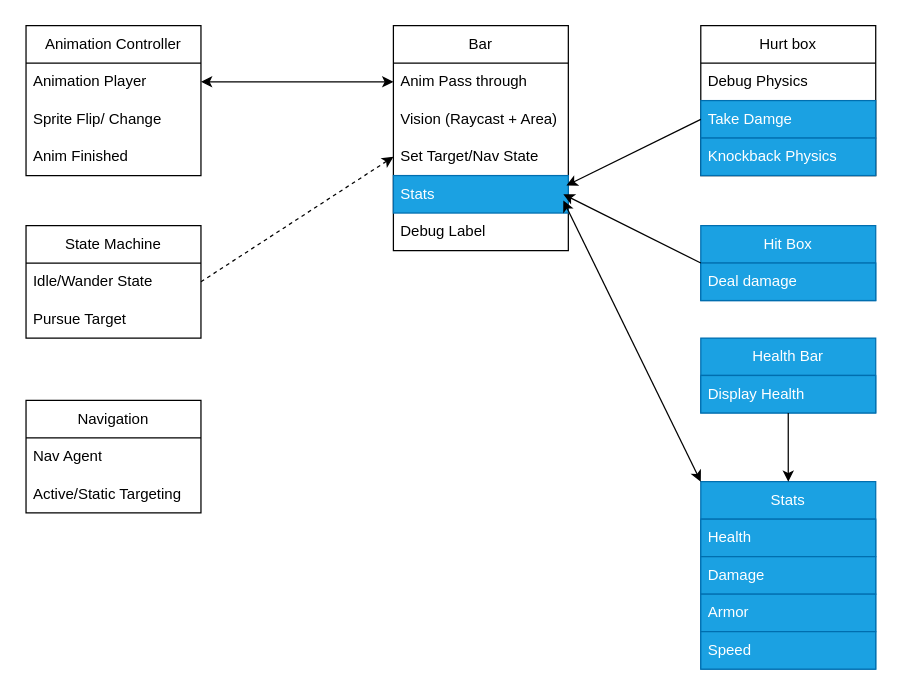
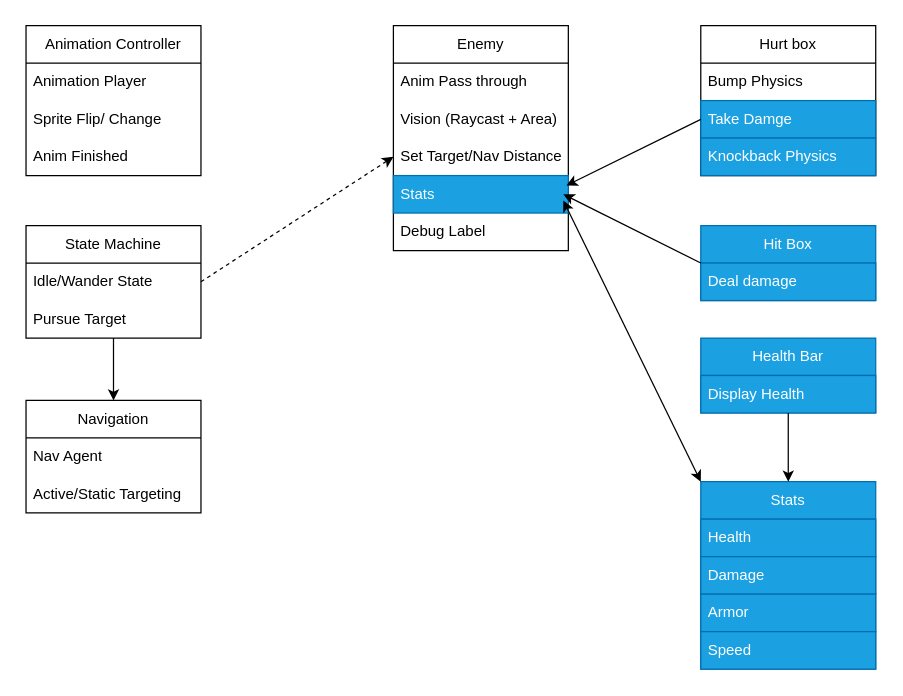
node "Bar": label "Bar" -> "Enemy"
edge "Animation Player" -- "Anim Pass through": removed
node "Debug Physics": label "Debug Physics" -> "Bump Physics"
node "Set Target/Nav State": label "Set Target/Nav State" -> "Set Target/Nav Distance"
edge "Pursue Target" -> "Navigation": added
